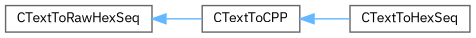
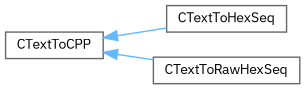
edge "CTextToCPP" -> "CTextToRawHexSeq": reversed
